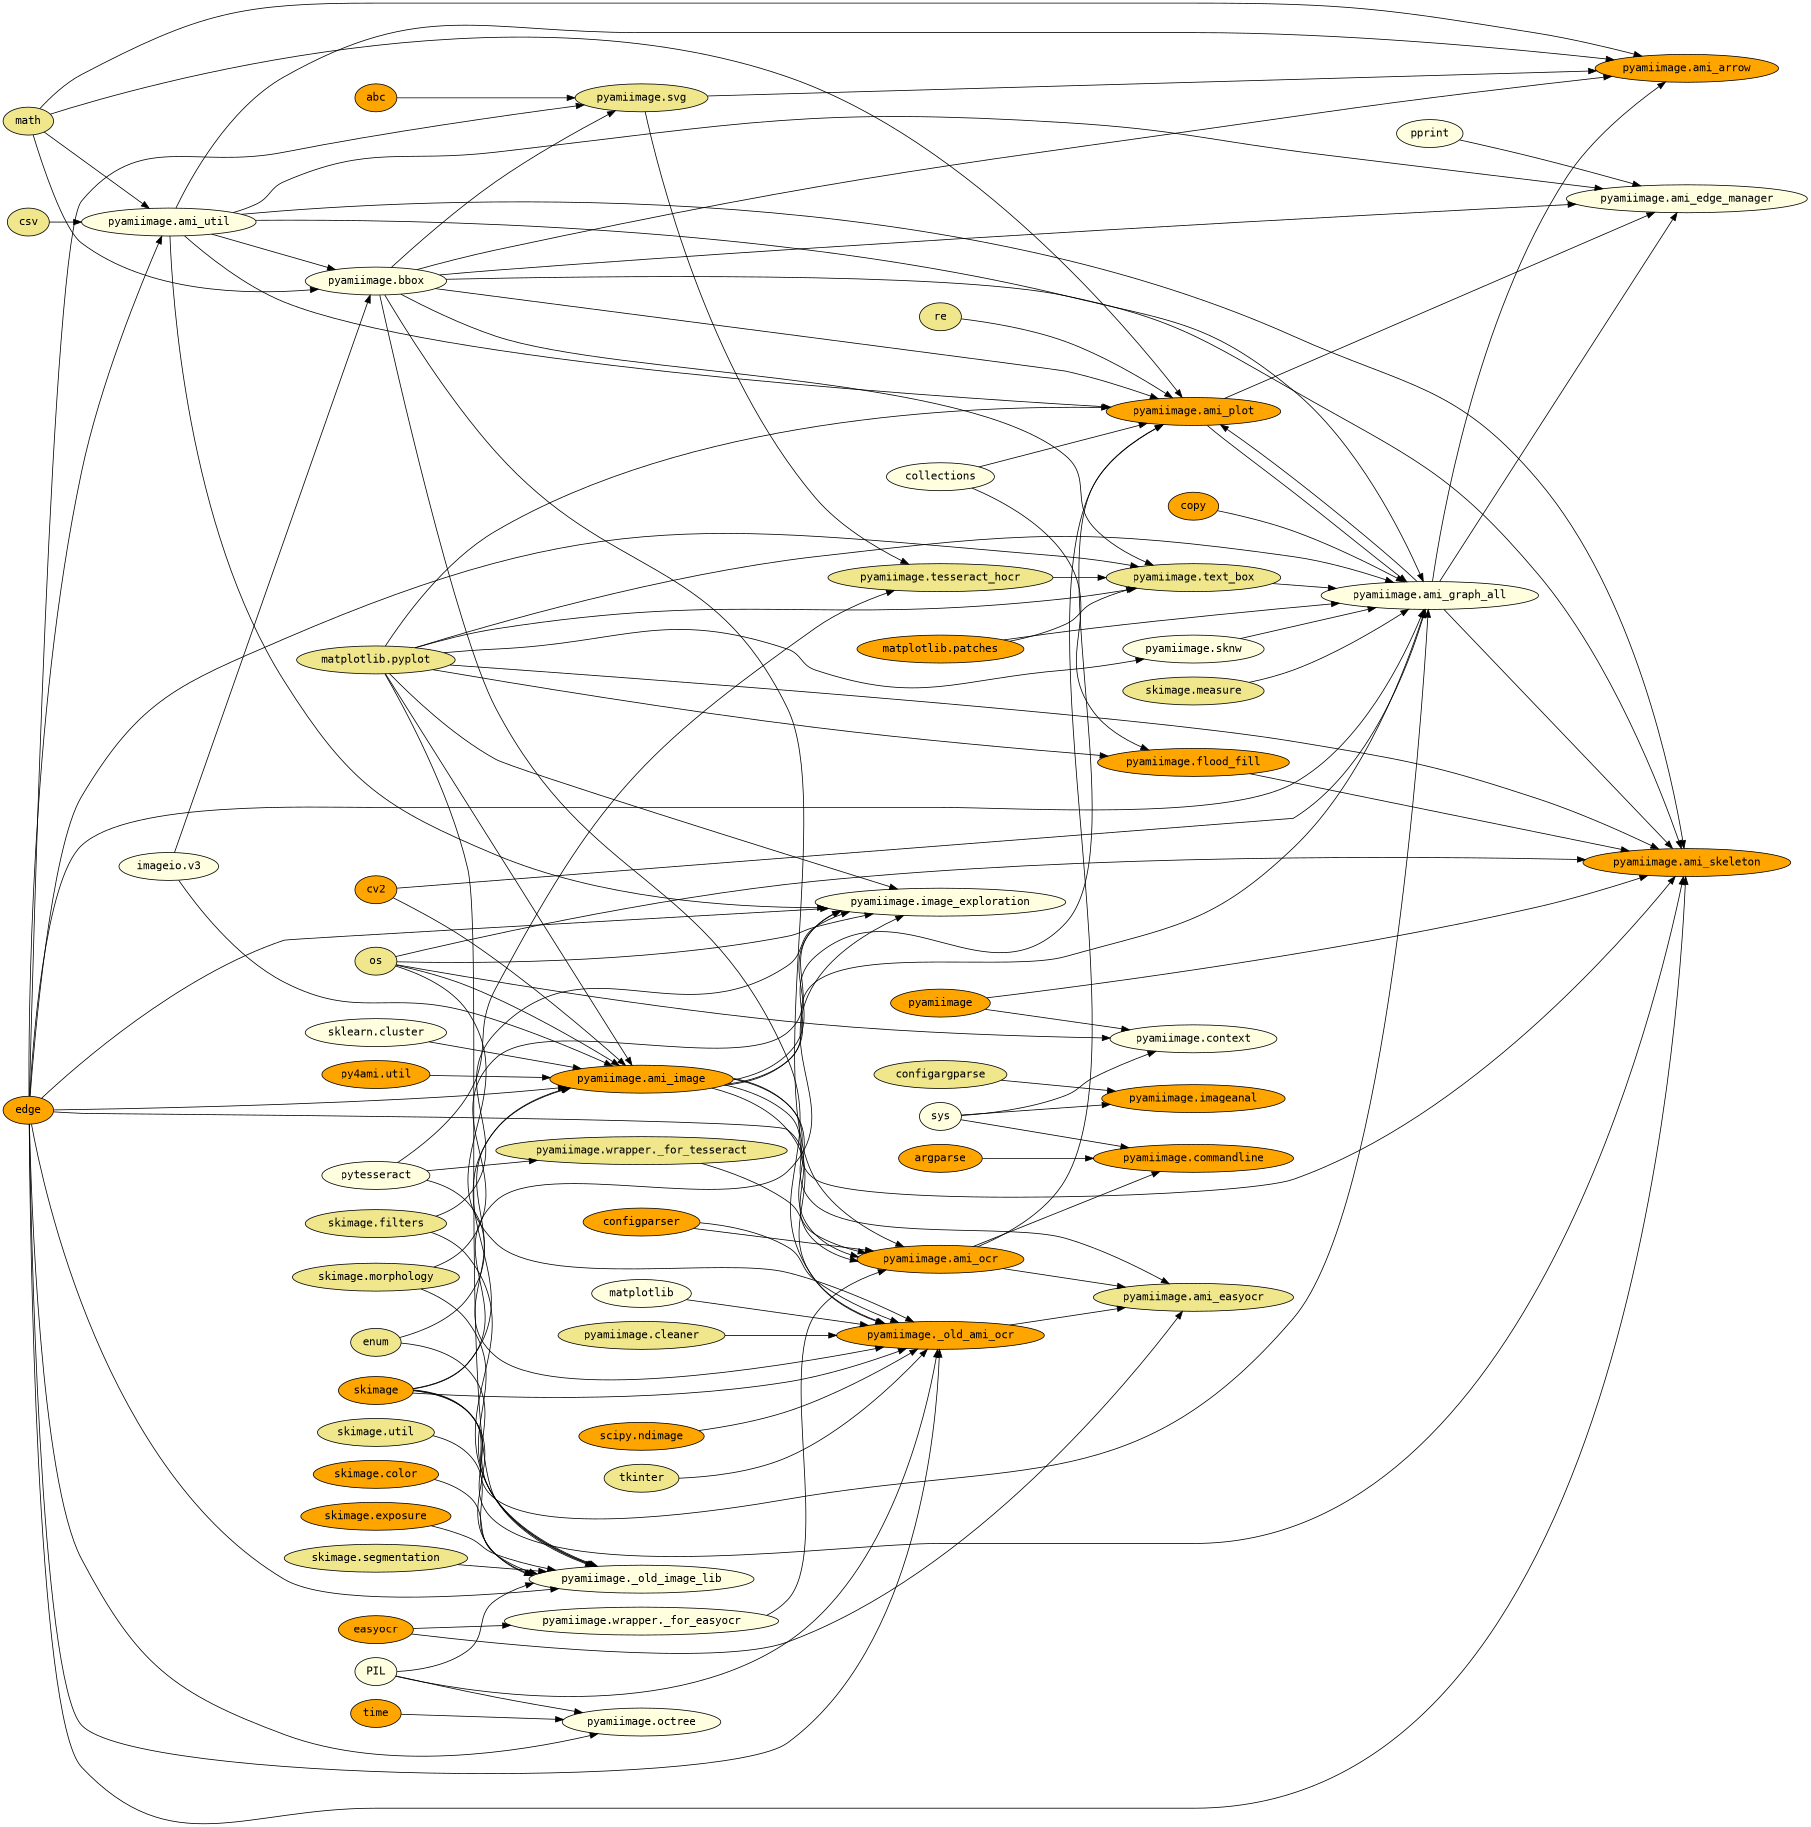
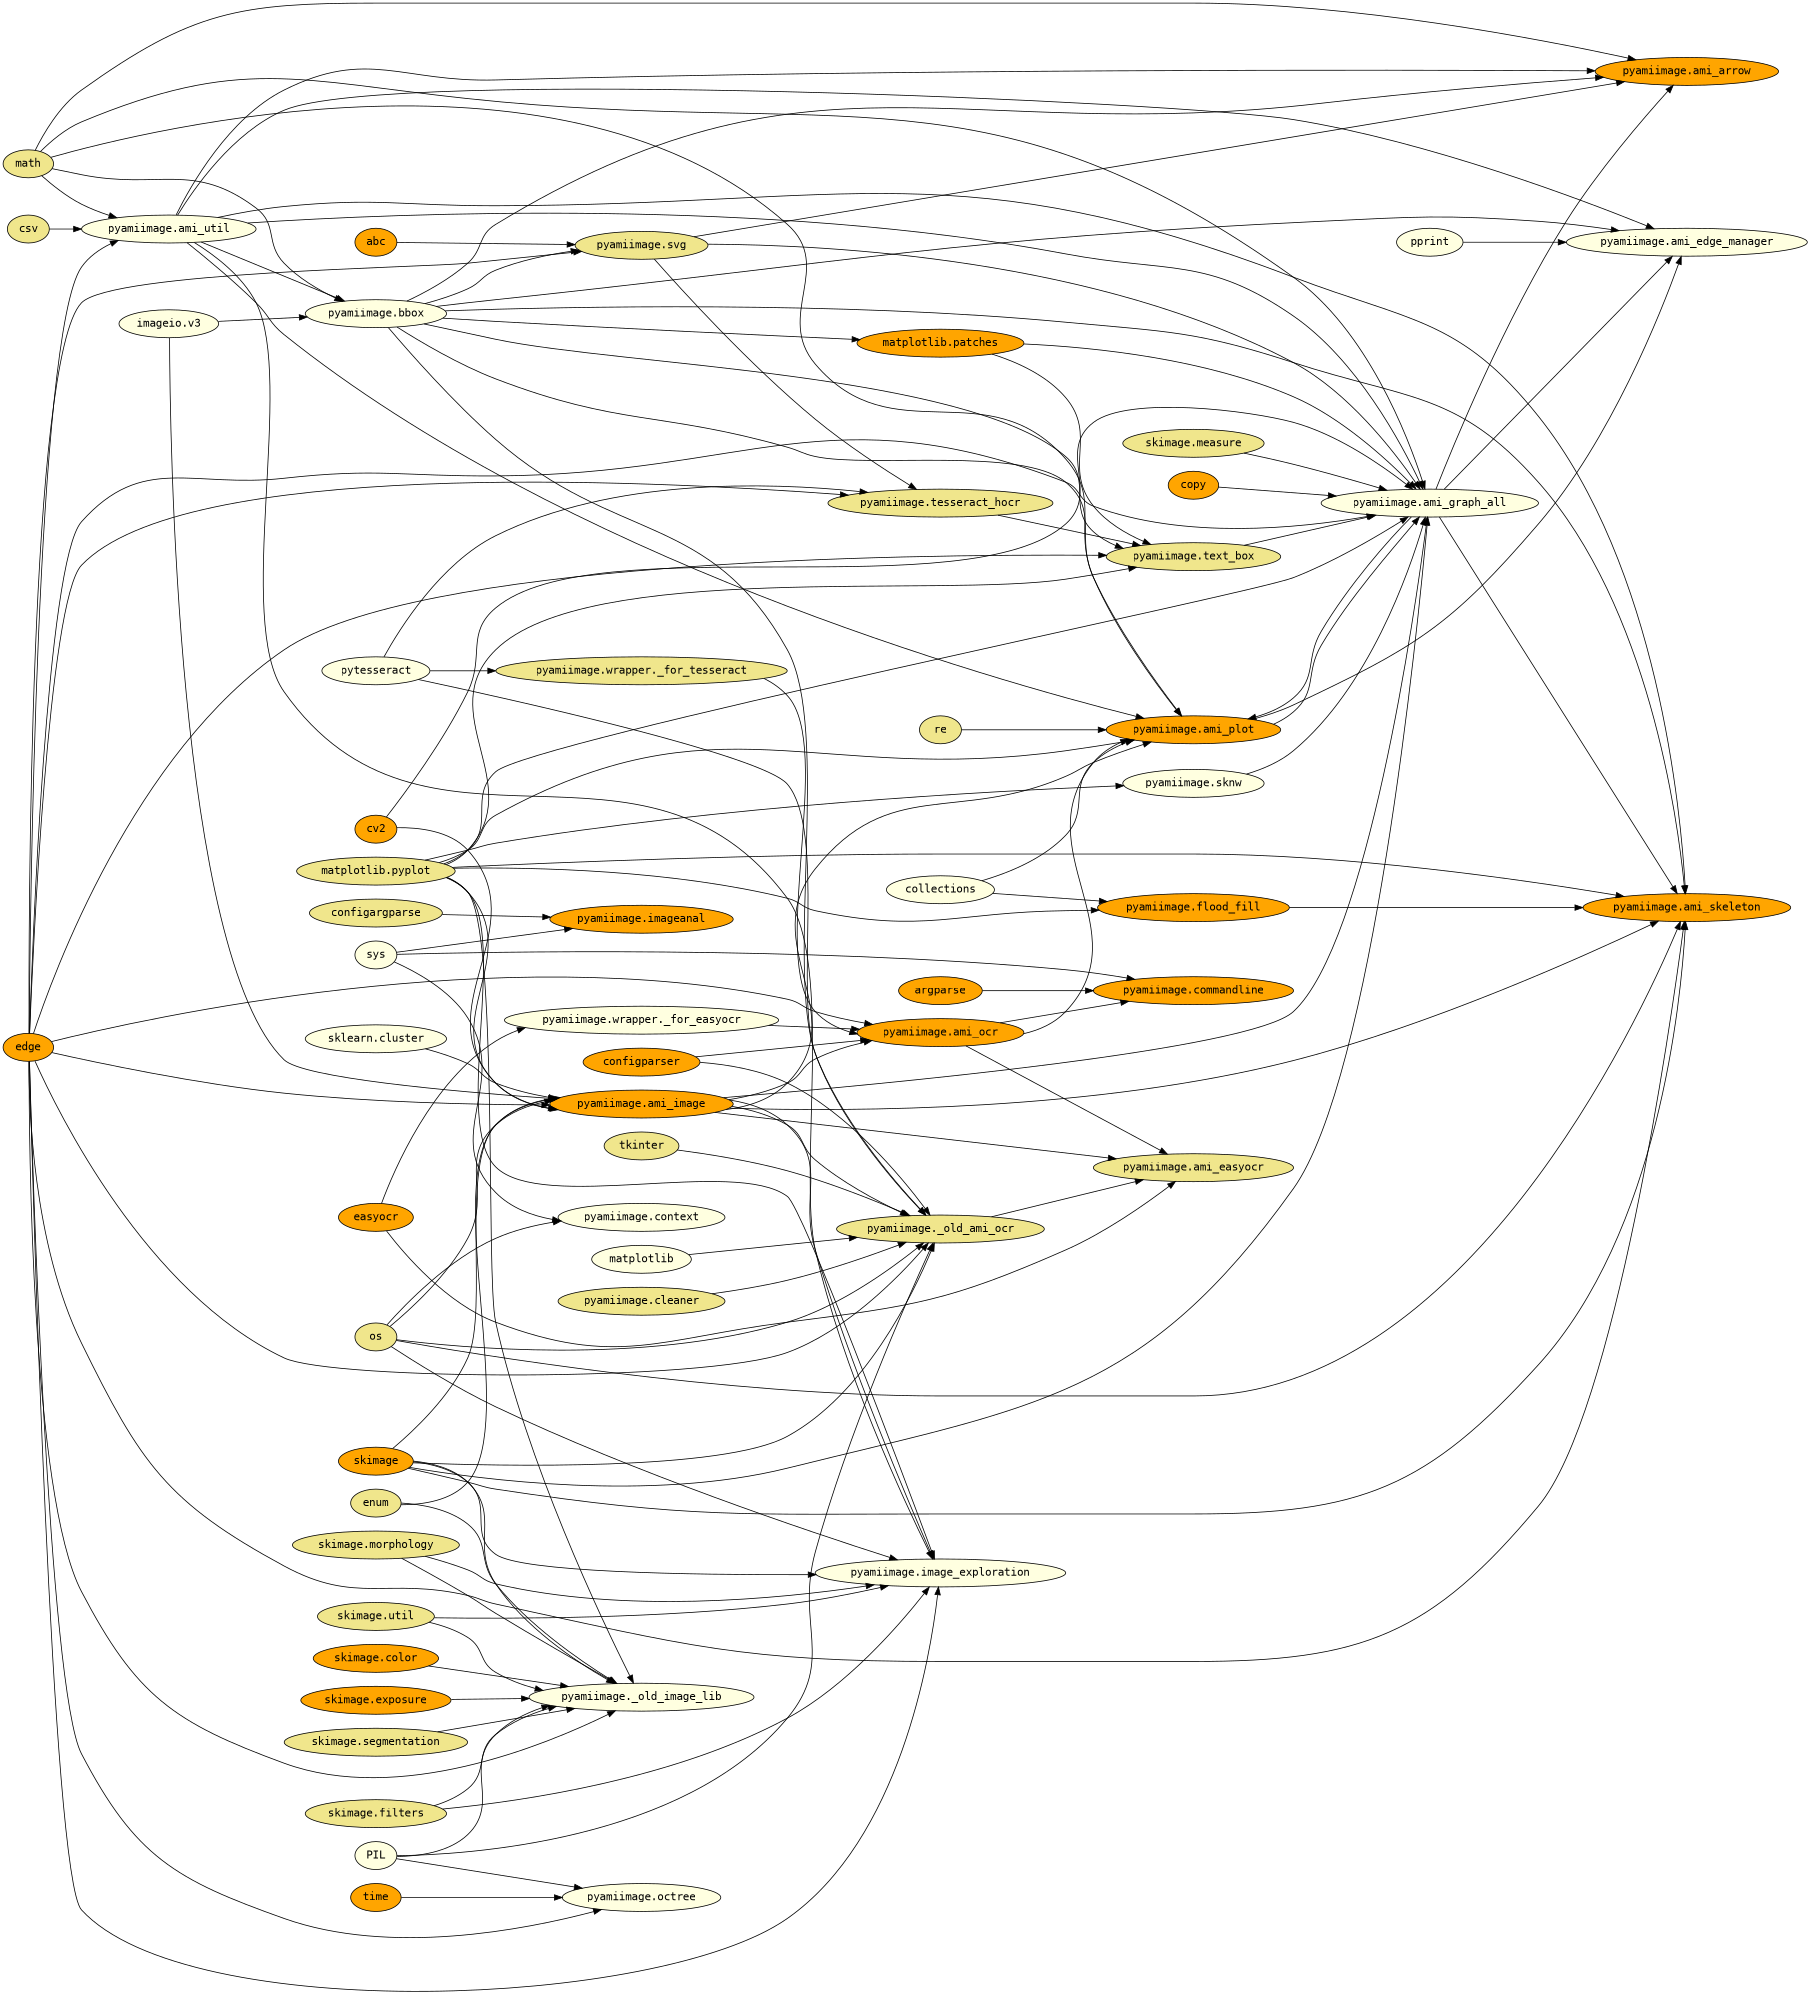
edge "math" -> "pyamiimage.ami_graph_all": added
edge "pyamiimage.svg" -> "pyamiimage.ami_graph_all": added
edge "edge" -> "pyamiimage.tesseract_hocr": added
edge "pyamiimage.bbox" -> "pyamiimage.ami_ocr": now "pyamiimage.bbox" -> "matplotlib.patches"
node "pyamiimage": removed
node "py4ami.util": removed
node "pyamiimage._old_ami_ocr": fillcolor orange -> khaki
node "scipy.ndimage": removed
edge "skimage.util" -> "pyamiimage.image_exploration": added
